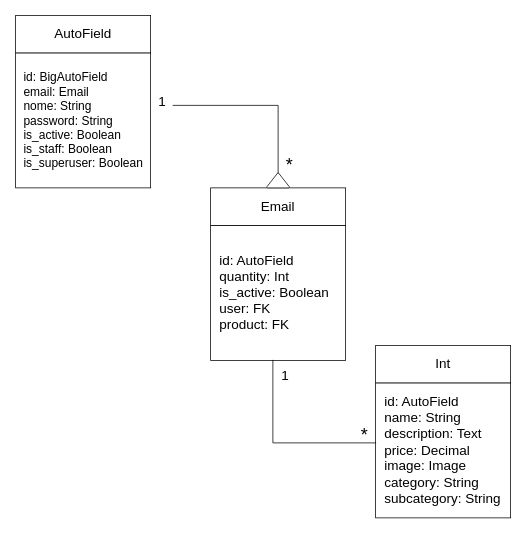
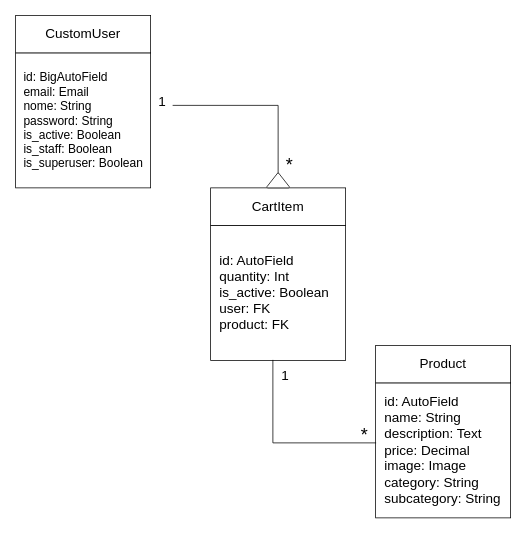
node "AutoField": label "AutoField" -> "CustomUser"
node "Email": label "Email" -> "CartItem"
node "Int": label "Int" -> "Product"
